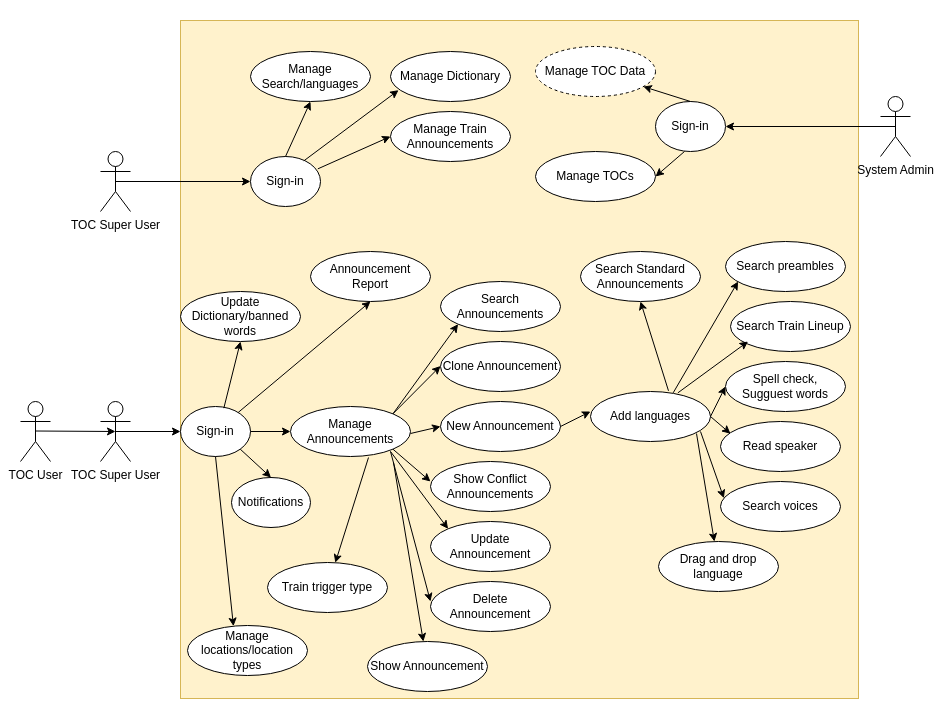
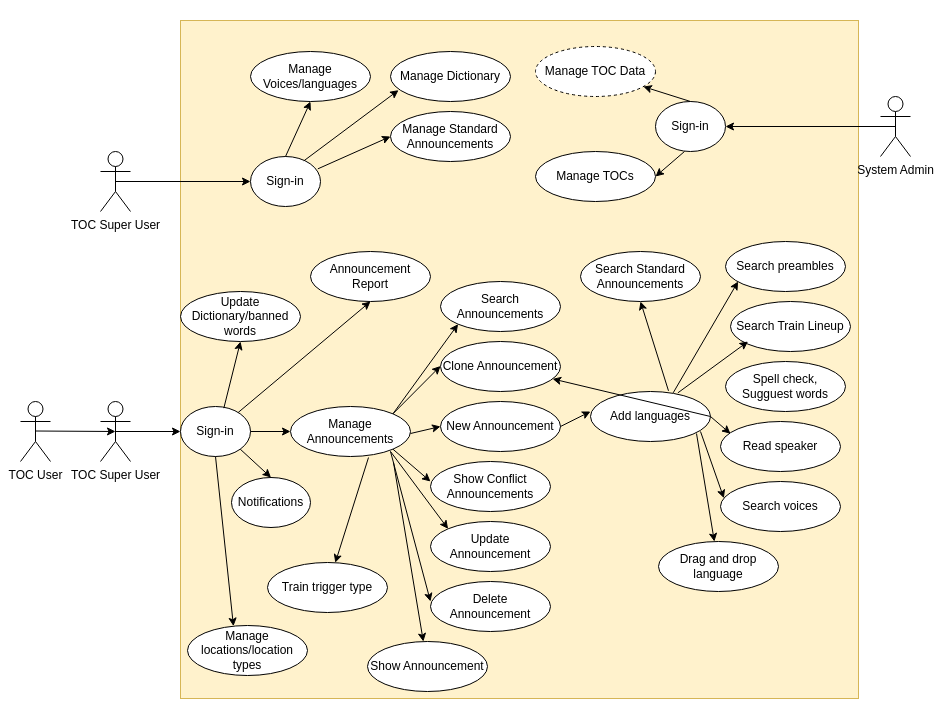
node "Manage Search/languages": label "Manage Search/languages" -> "Manage Voices/languages"
node "Manage Train Announcements": label "Manage Train Announcements" -> "Manage Standard Announcements"
edge "Add languages" -> "Spell check, Sugguest words": now "Add languages" -> "Clone Announcement"
